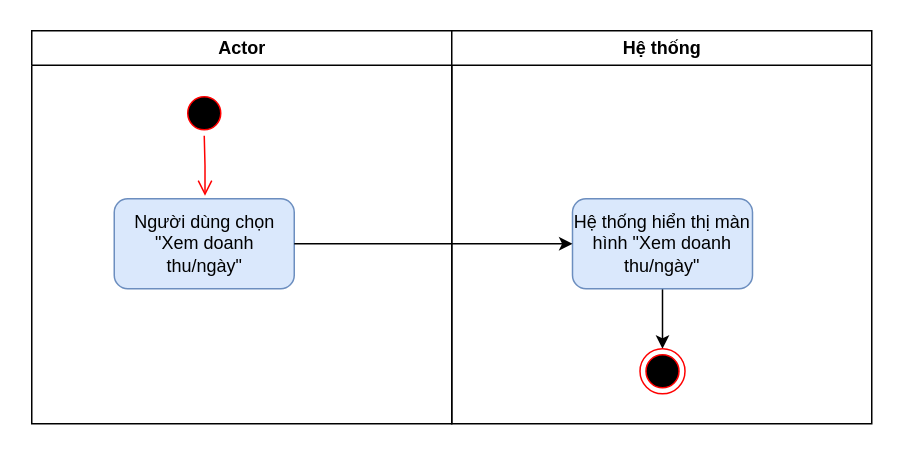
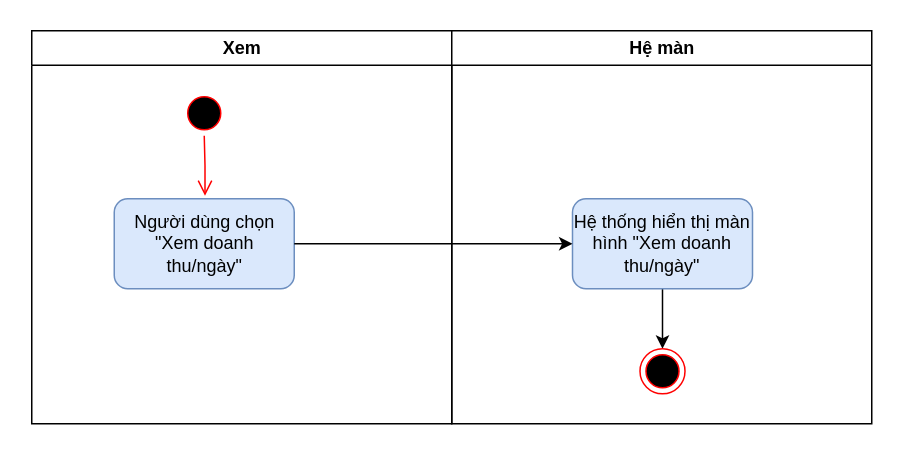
node "Actor": label "Actor" -> "Xem"
node "Hệ thống": label "Hệ thống" -> "Hệ màn"
